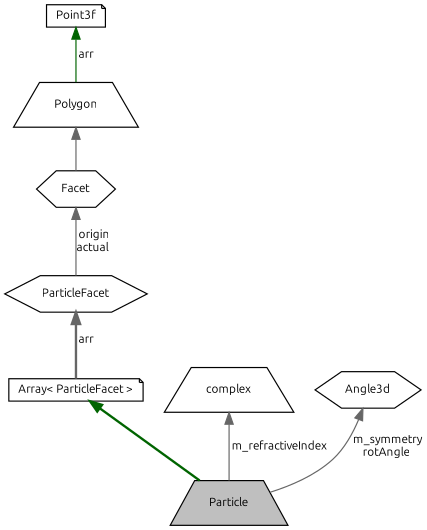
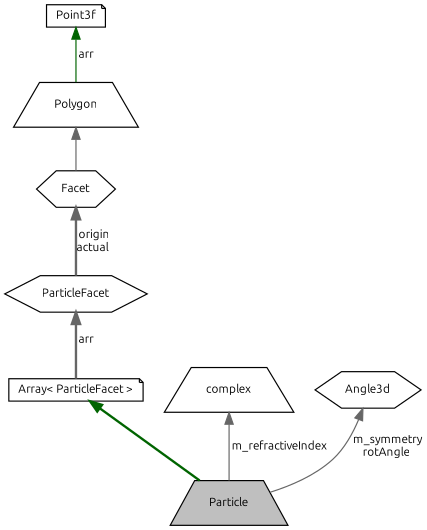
edge "ParticleFacet" -> "Facet": style solid -> bold
